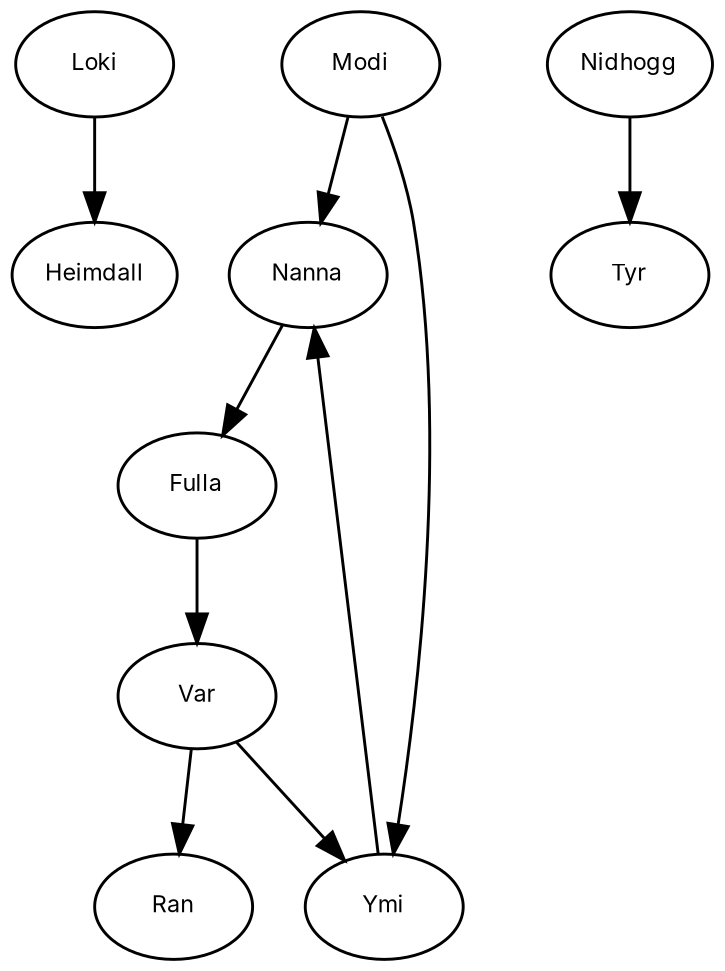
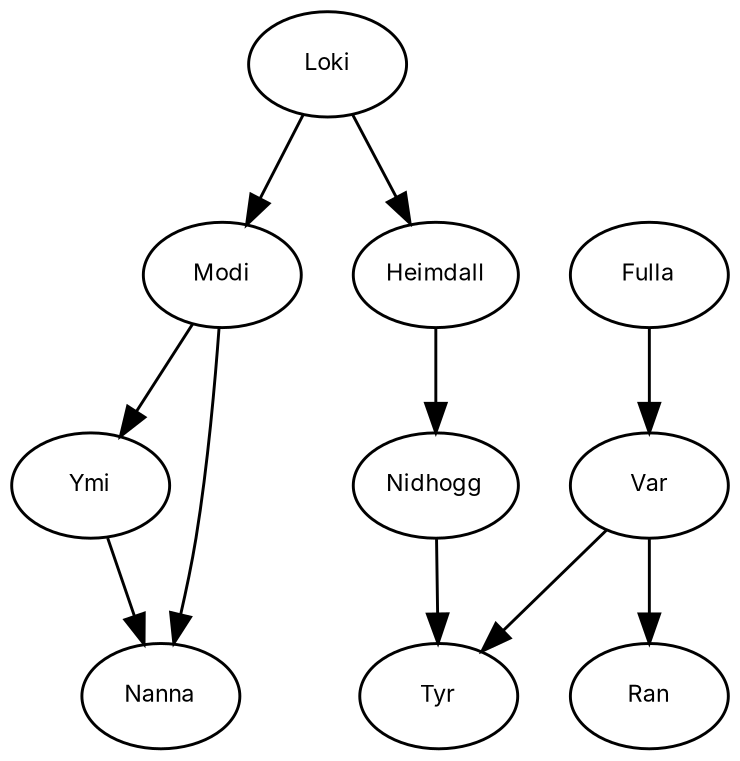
edge "Loki" -> "Modi": added
edge "Heimdall" -> "Nidhogg": added
edge "Nanna" -> "Fulla": removed
edge "Var" -> "Ymi": now "Var" -> "Tyr"
